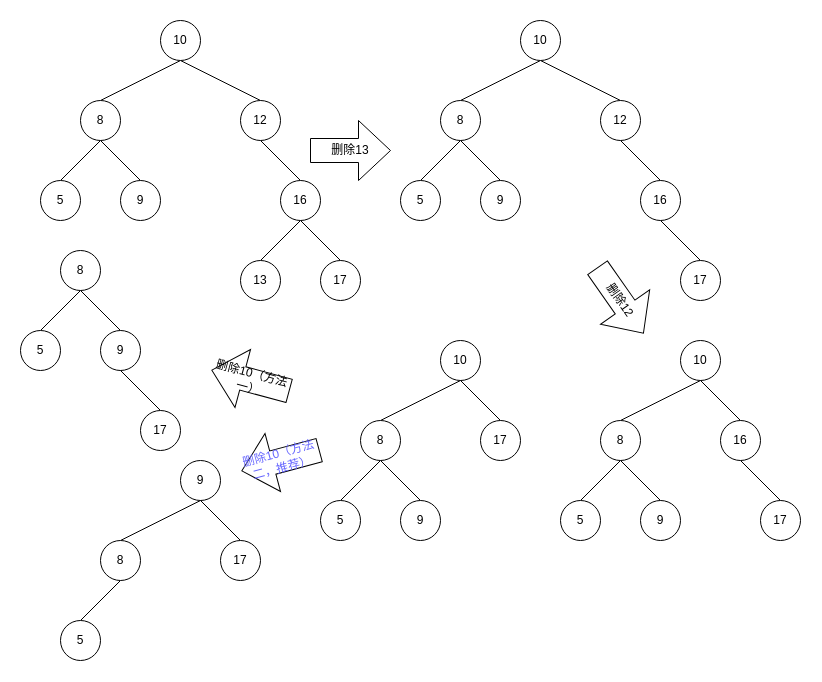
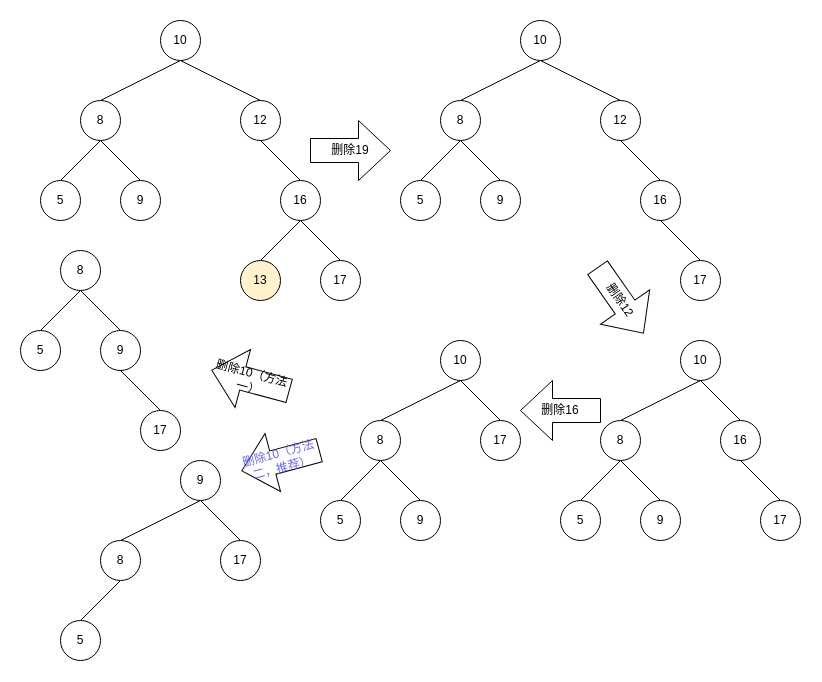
node "删除13": label "删除13" -> "删除19"
node "13": fillcolor #ffffff -> #fff2cc
node "删除16": added
